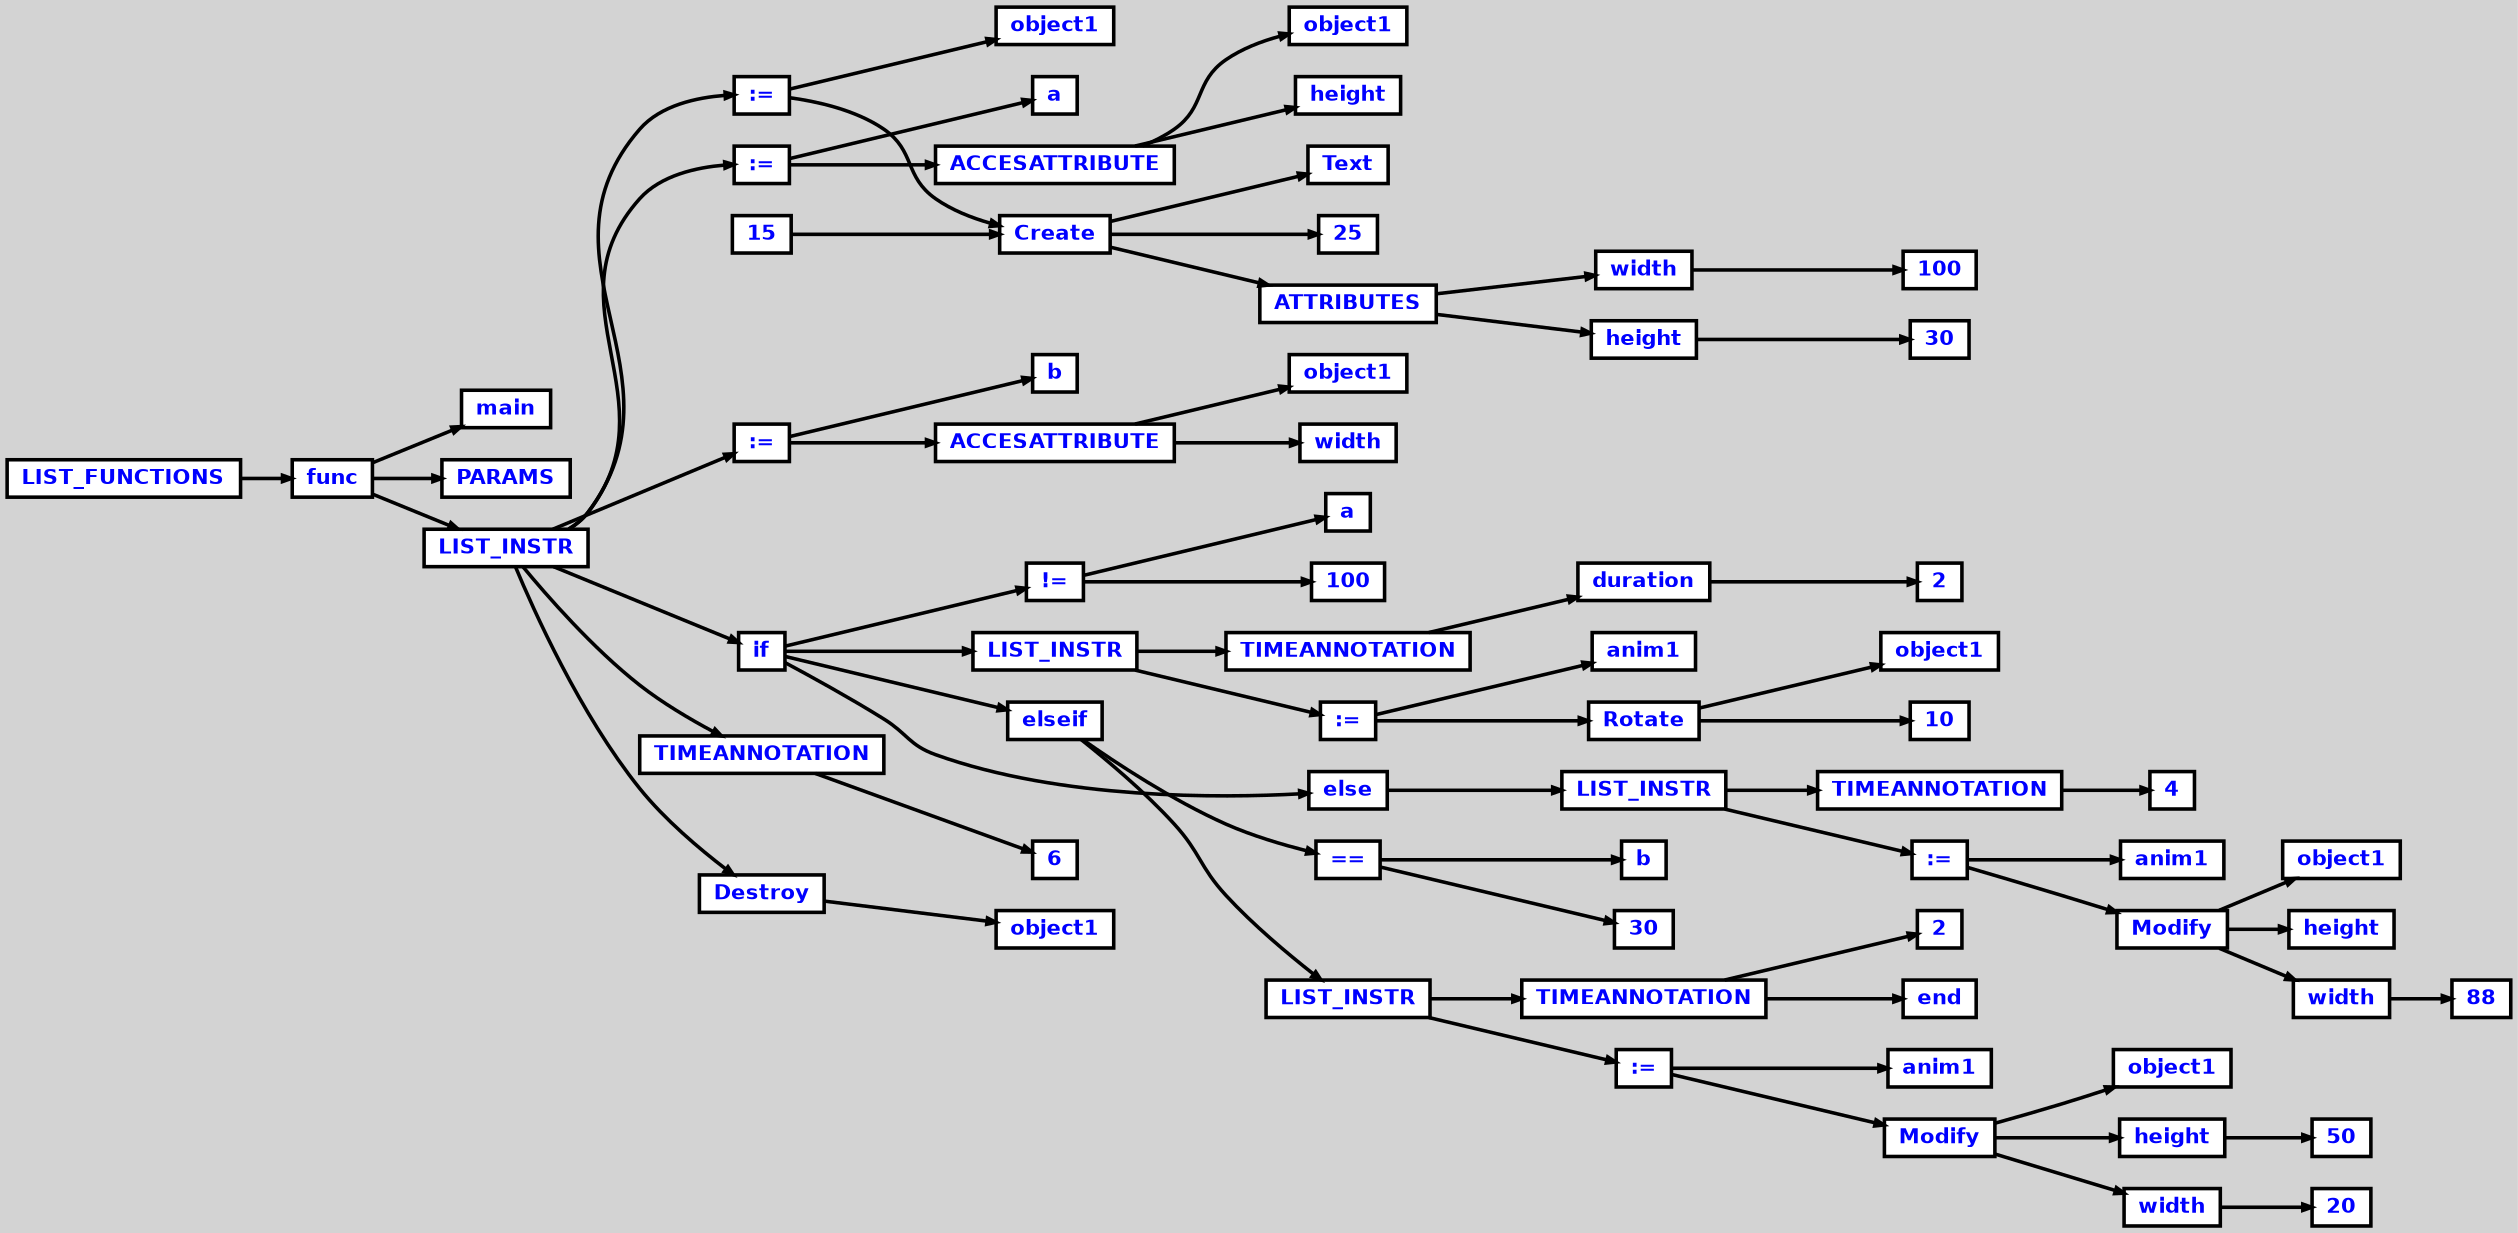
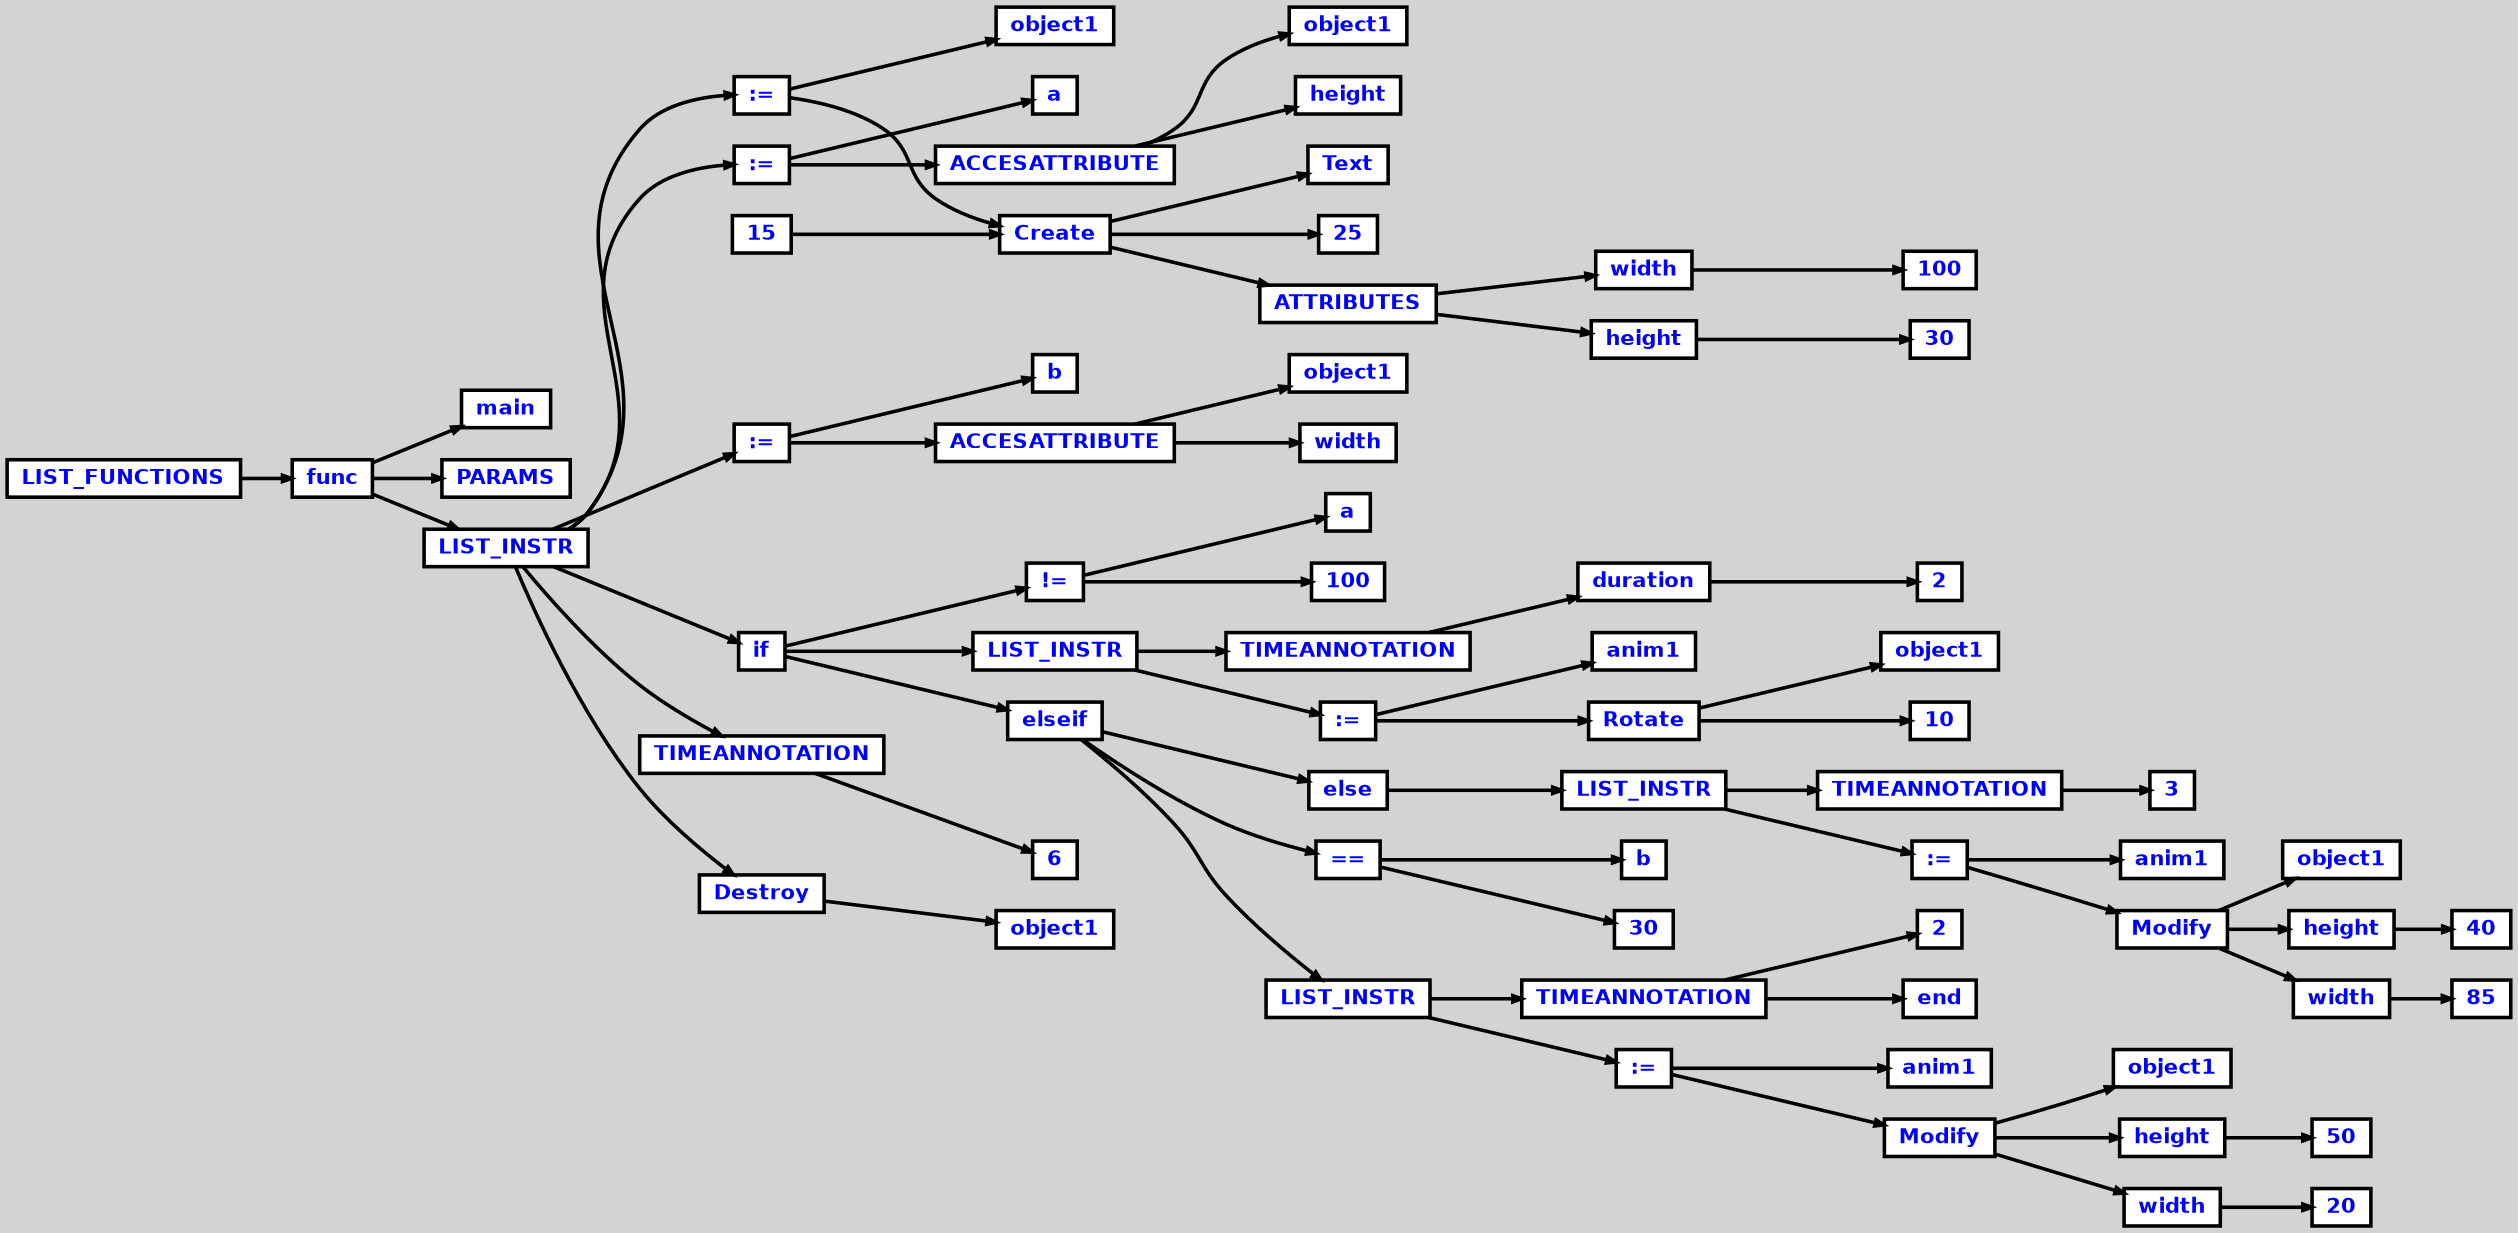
edge "if" -> "else": now "elseif" -> "else"
node "4": label "4" -> "3"
node "40": added
node "88": label "88" -> "85"
